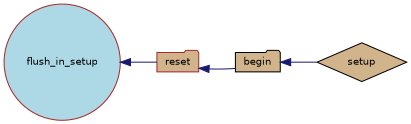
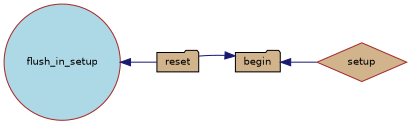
node "reset": color brown -> black
node "setup": color black -> brown
edge "begin" -> "reset": reversed
